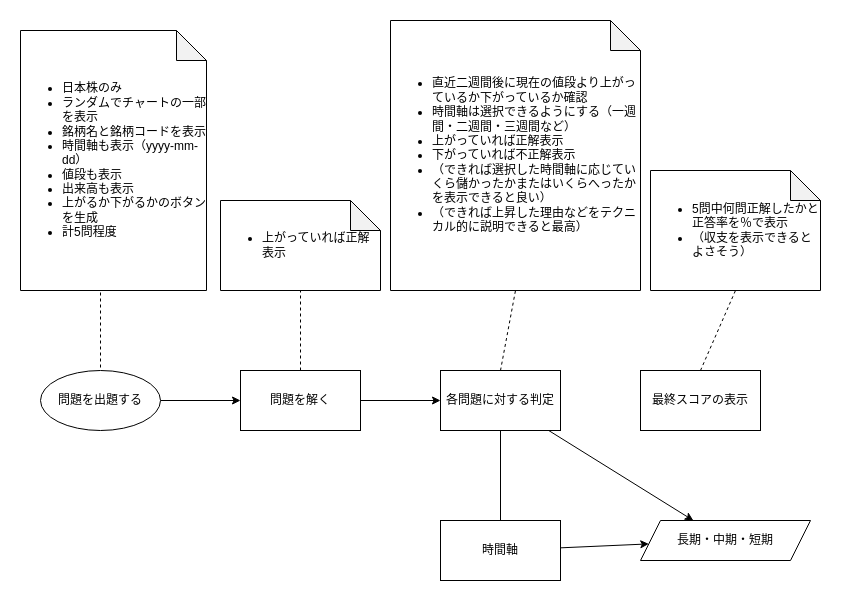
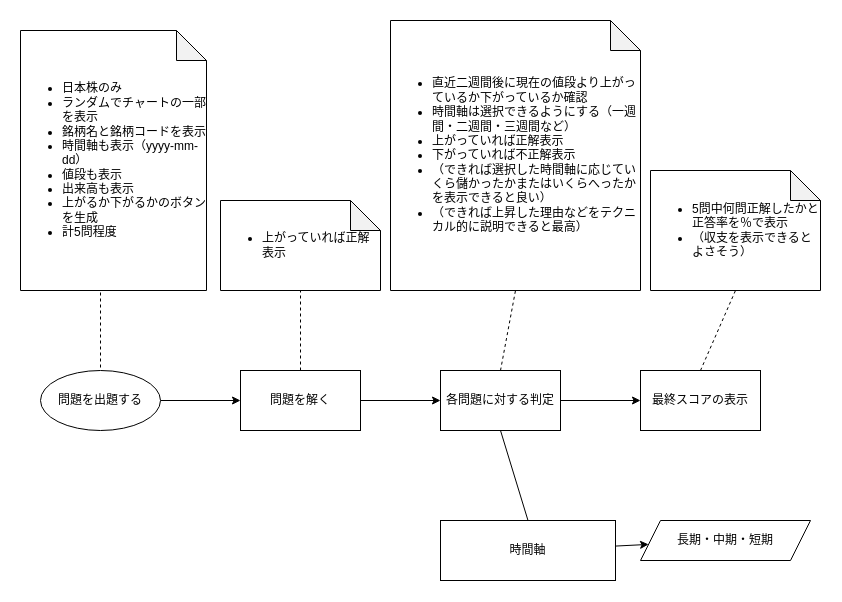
edge "各問題に対する判定" -> "長期・中期・短期": now "各問題に対する判定" -> "最終スコアの表示"
node "時間軸": size 120x60 -> 175x60
